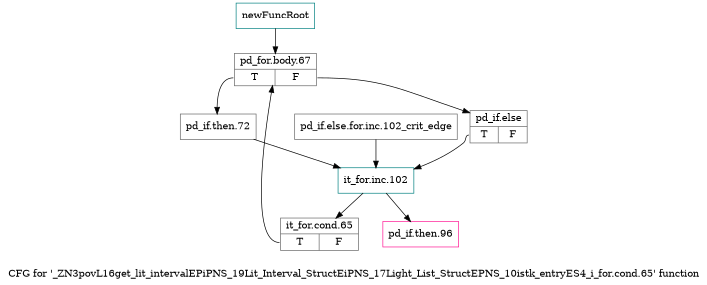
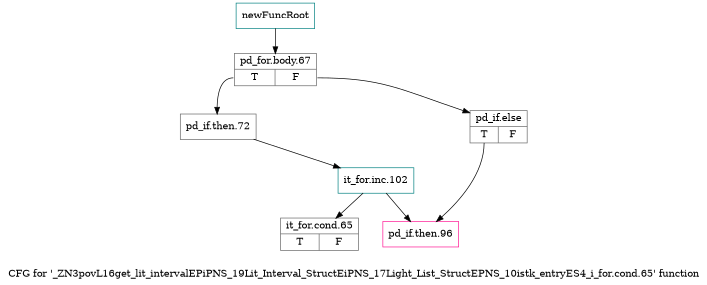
node "pd_if.else.for.inc.102_crit_edge": removed
edge "pd_if.else" -> "it_for.inc.102": now "pd_if.else" -> "pd_if.then.96"
edge "it_for.cond.65" -> "pd_for.body.67": removed
